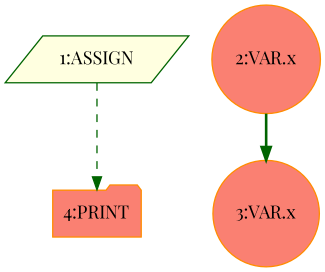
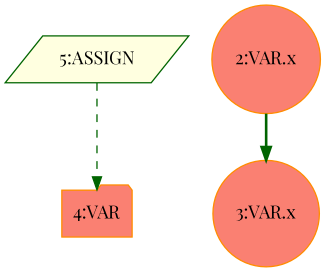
node "1:ASSIGN": label "1:ASSIGN" -> "5:ASSIGN"
node "4:PRINT": label "4:PRINT" -> "4:VAR"
